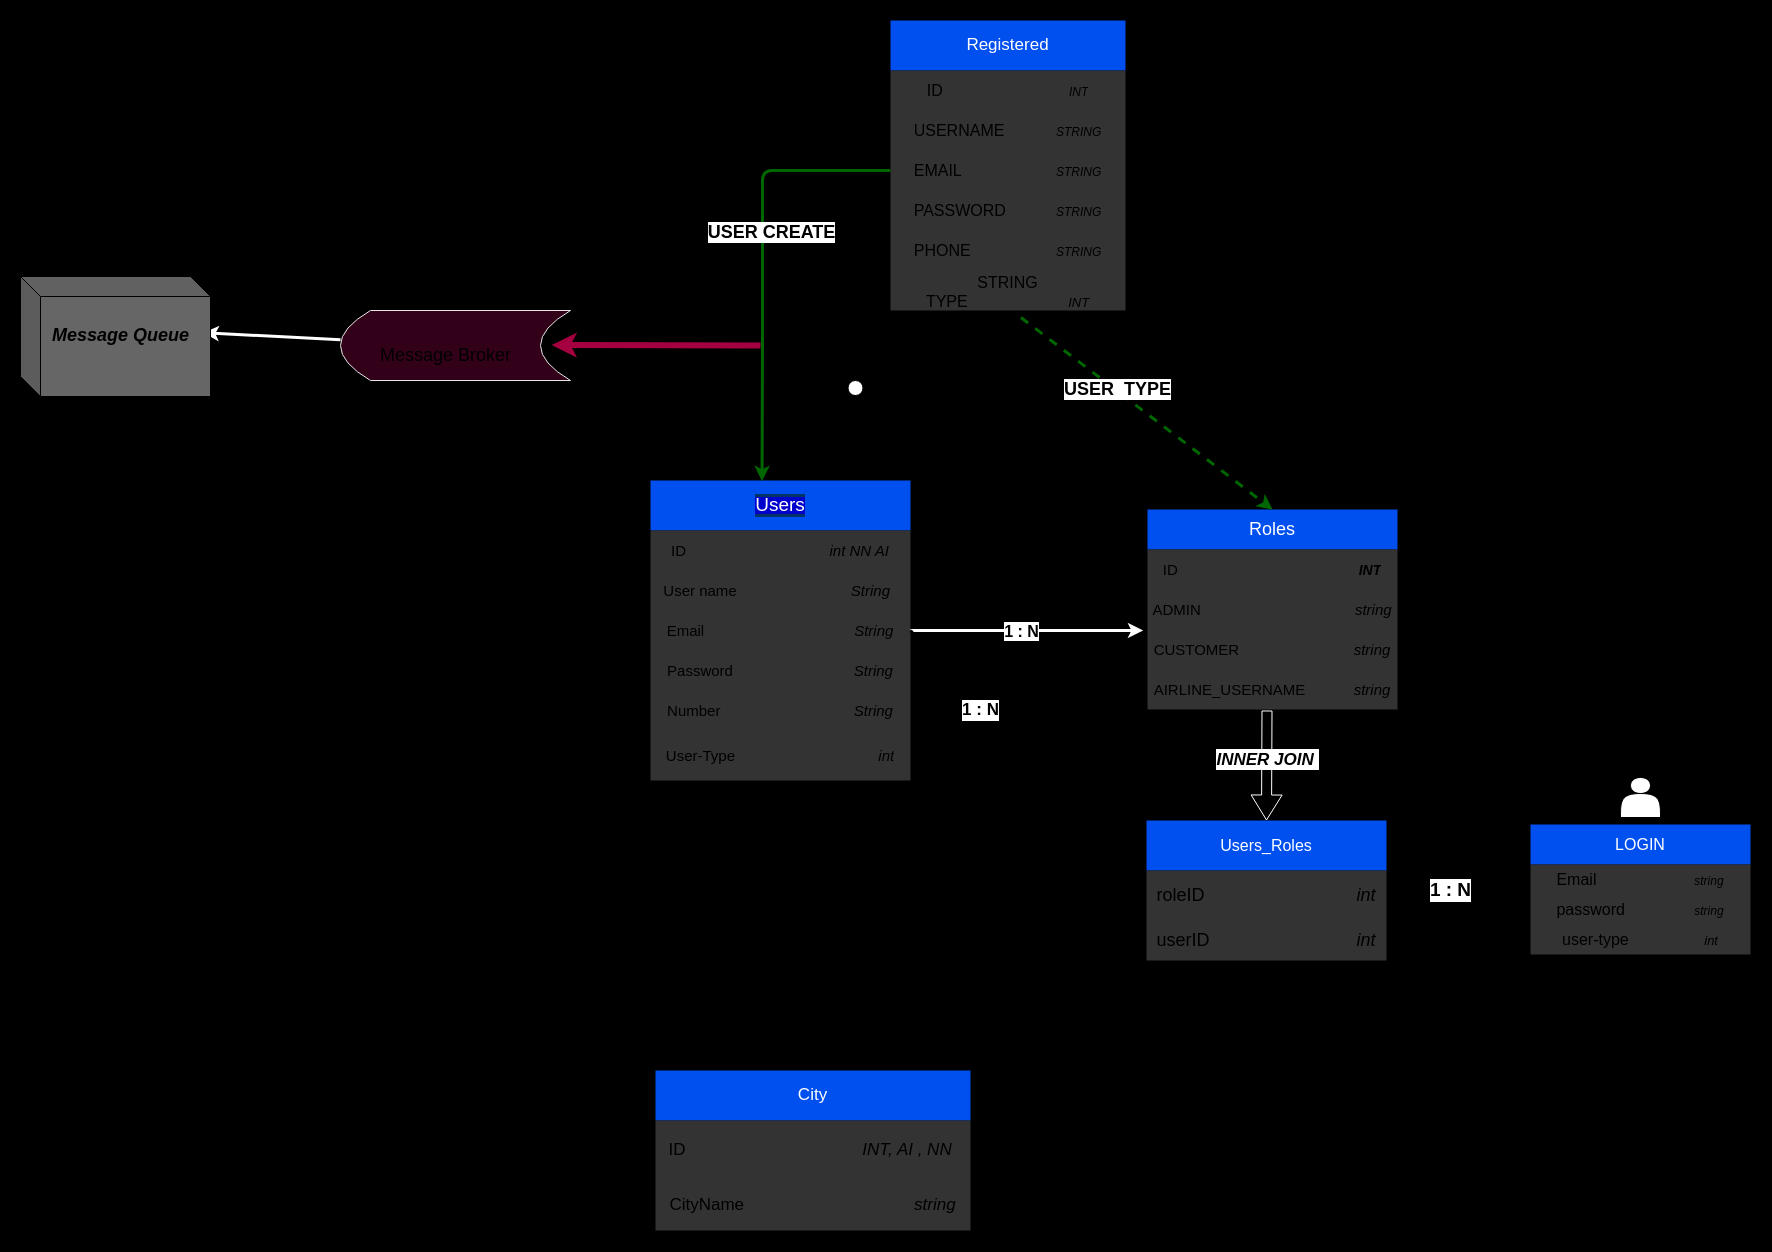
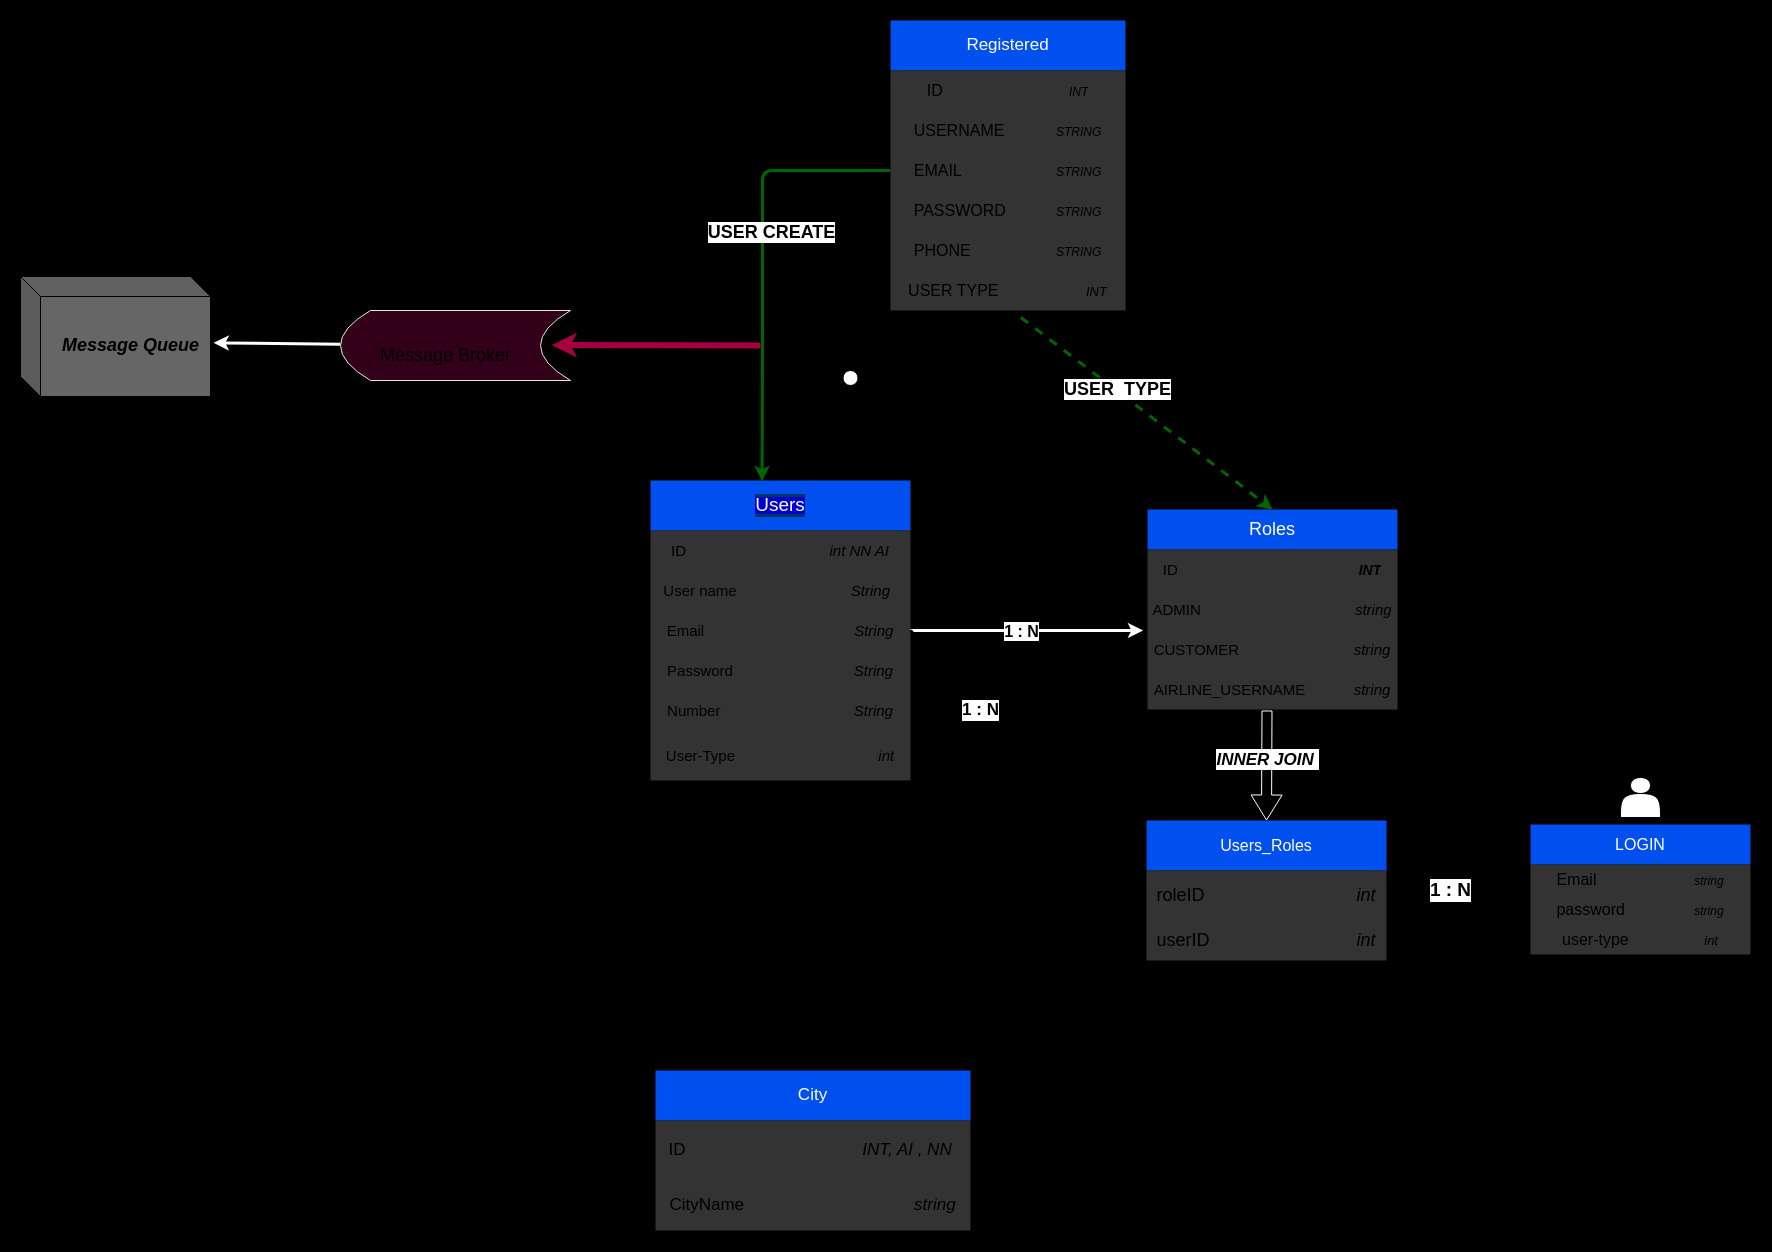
node "STRING TYPE INT": label "STRING TYPE INT" -> "USER TYPE INT"
node "Message Queue": moved (121, 336) -> (131, 346)
node "User": moved (856, 411) -> (851, 401)
